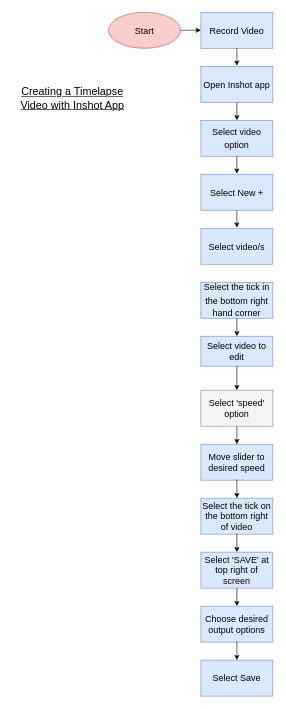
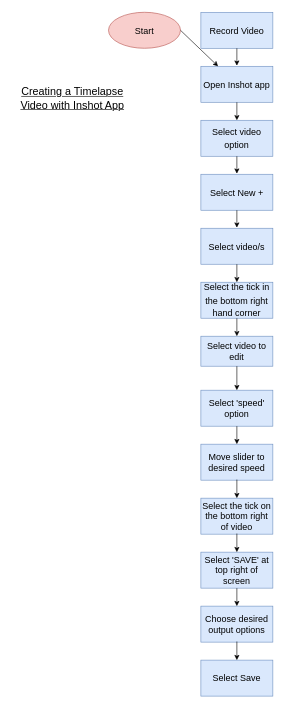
edge "Start" -> "Record Video": now "Start" -> "Open Inshot app"
edge "Select video/s" -> "Select the tick in the bottom right hand corner": added
node "Select 'speed' option": fillcolor #f5f5f5 -> #dae8fc
